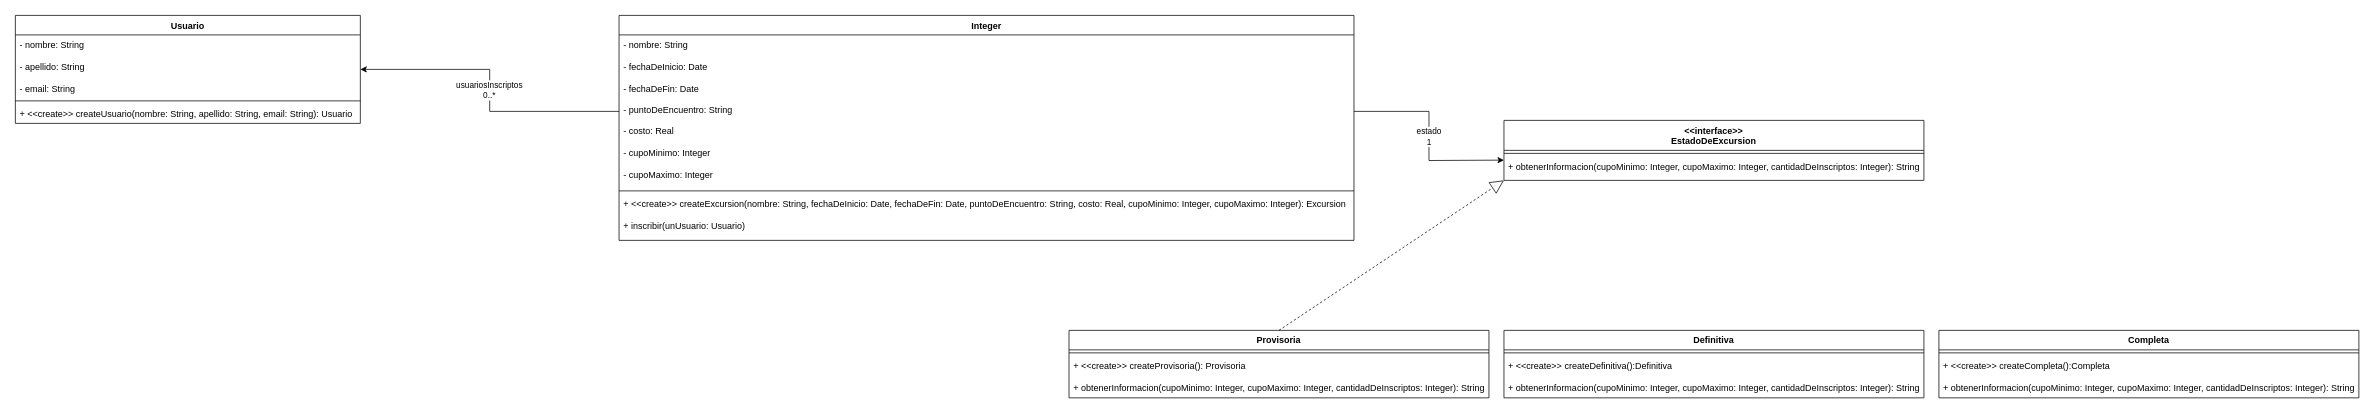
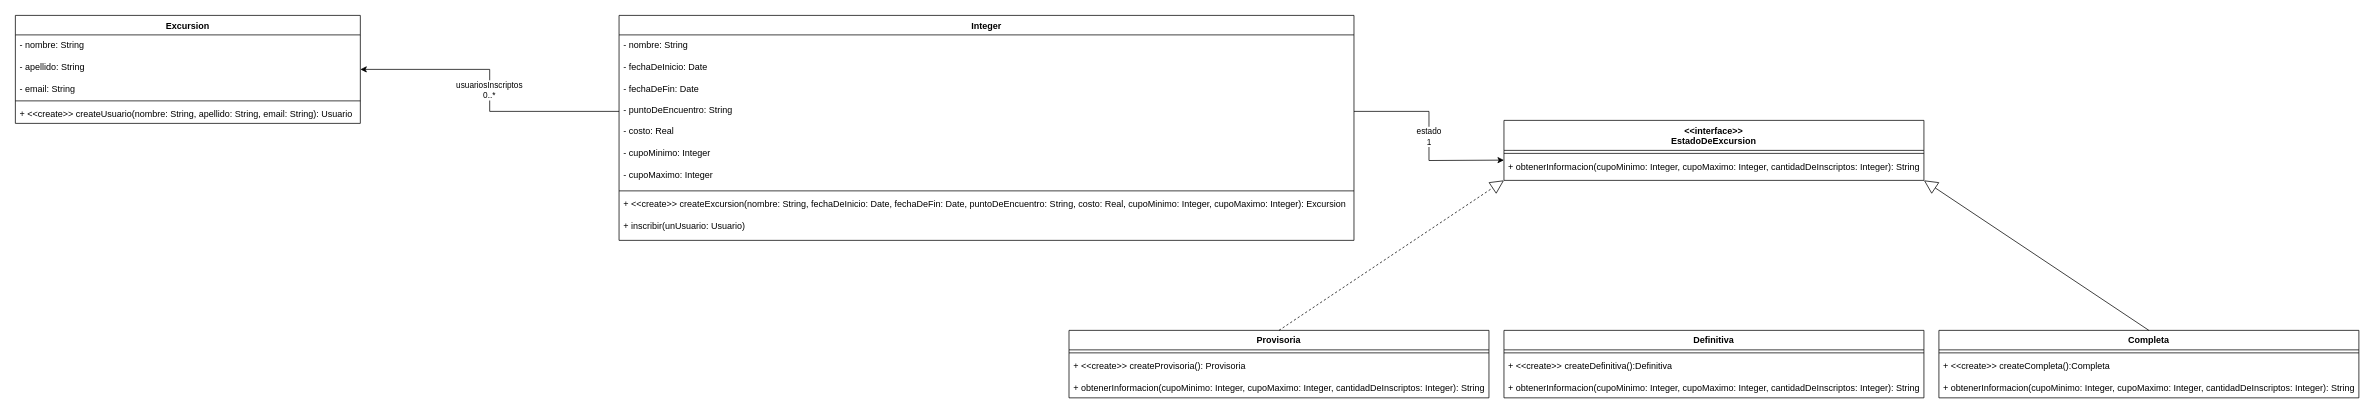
node "Usuario": label "Usuario" -> "Excursion"
edge "Completa" -> "<<interface>> EstadoDeExcursion": added
